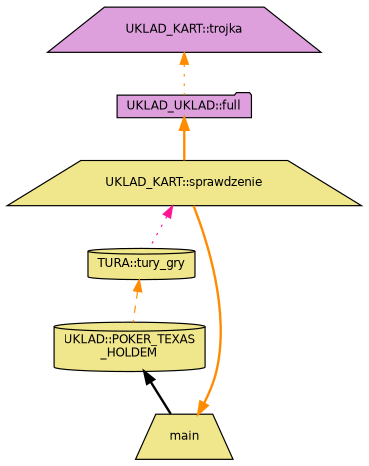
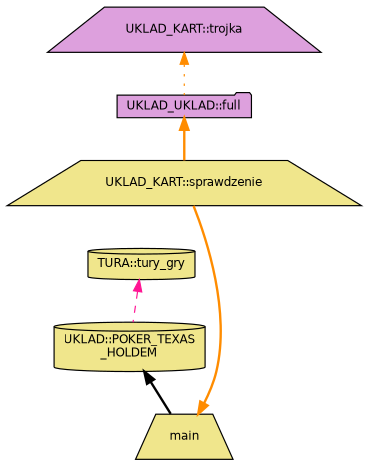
edge "TURA::tury_gry" -> "UKLAD_KART::sprawdzenie": removed
edge "UKLAD::POKER_TEXAS _HOLDEM" -> "TURA::tury_gry": color darkorange -> deeppink
